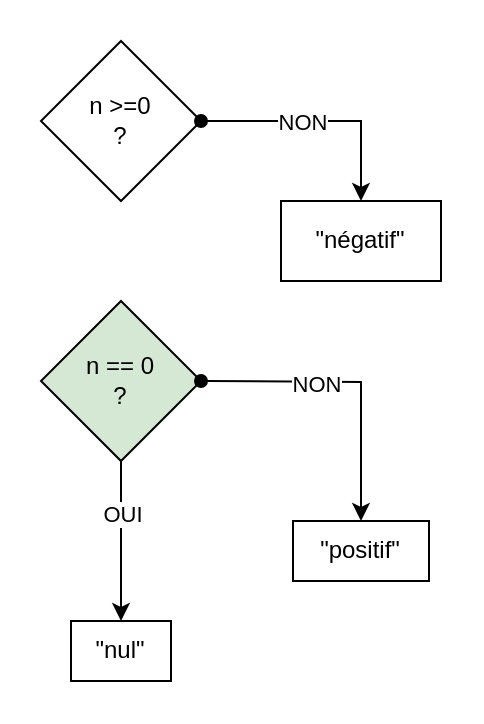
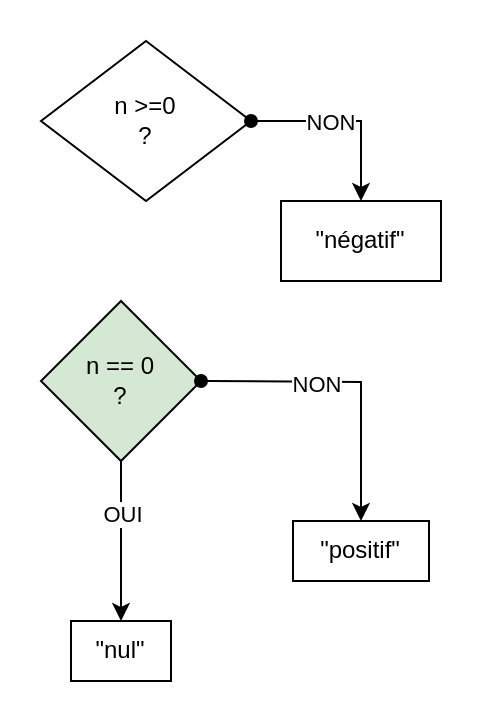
node "n >=0 ?": size 160x160 -> 210x160
